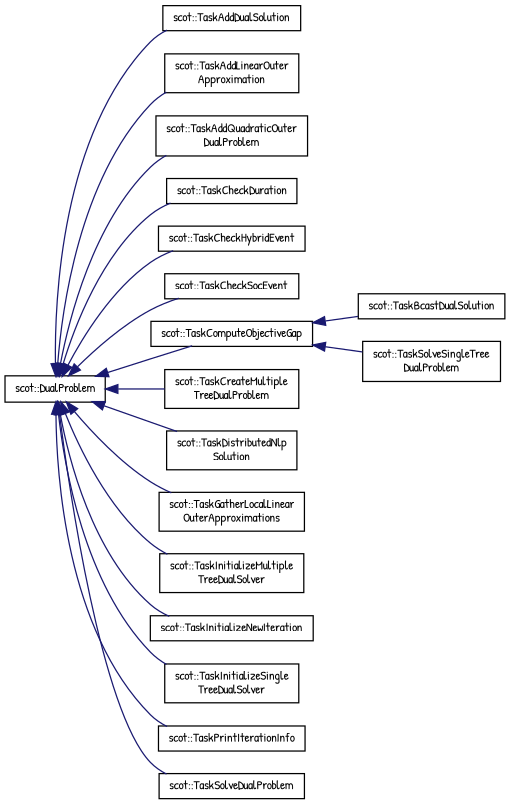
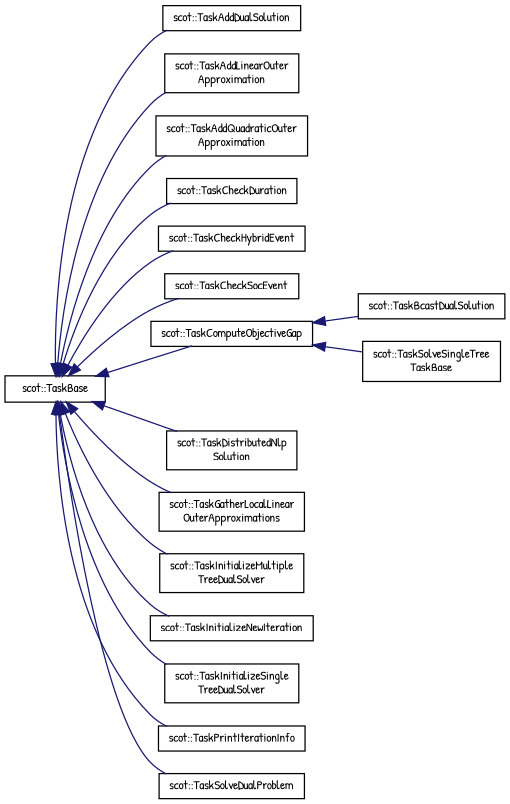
node "scot::TaskAddQuadraticOuter DualProblem": label "scot::TaskAddQuadraticOuter DualProblem" -> "scot::TaskAddQuadraticOuter Approximation"
node "scot::TaskSolveSingleTree DualProblem": label "scot::TaskSolveSingleTree DualProblem" -> "scot::TaskSolveSingleTree TaskBase"
node "scot::DualProblem": label "scot::DualProblem" -> "scot::TaskBase"
node "scot::TaskCreateMultiple TreeDualProblem": removed
